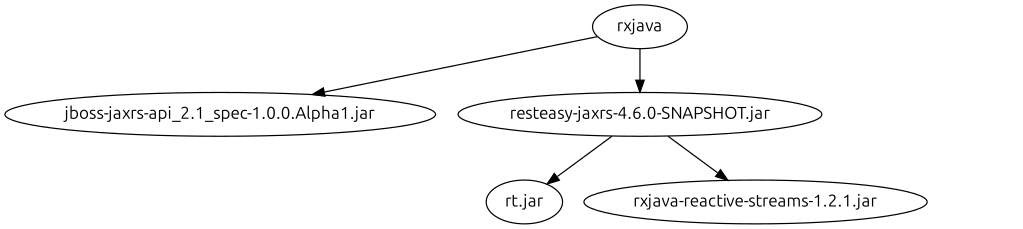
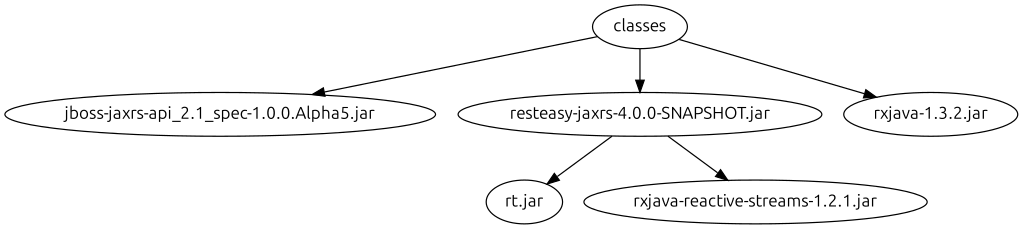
node "rxjava": label "rxjava" -> "classes"
node "jboss-jaxrs-api_2.1_spec-1.0.0.Alpha1.jar": label "jboss-jaxrs-api_2.1_spec-1.0.0.Alpha1.jar" -> "jboss-jaxrs-api_2.1_spec-1.0.0.Alpha5.jar"
node "resteasy-jaxrs-4.6.0-SNAPSHOT.jar": label "resteasy-jaxrs-4.6.0-SNAPSHOT.jar" -> "resteasy-jaxrs-4.0.0-SNAPSHOT.jar"
node "rxjava-1.3.2.jar": added
